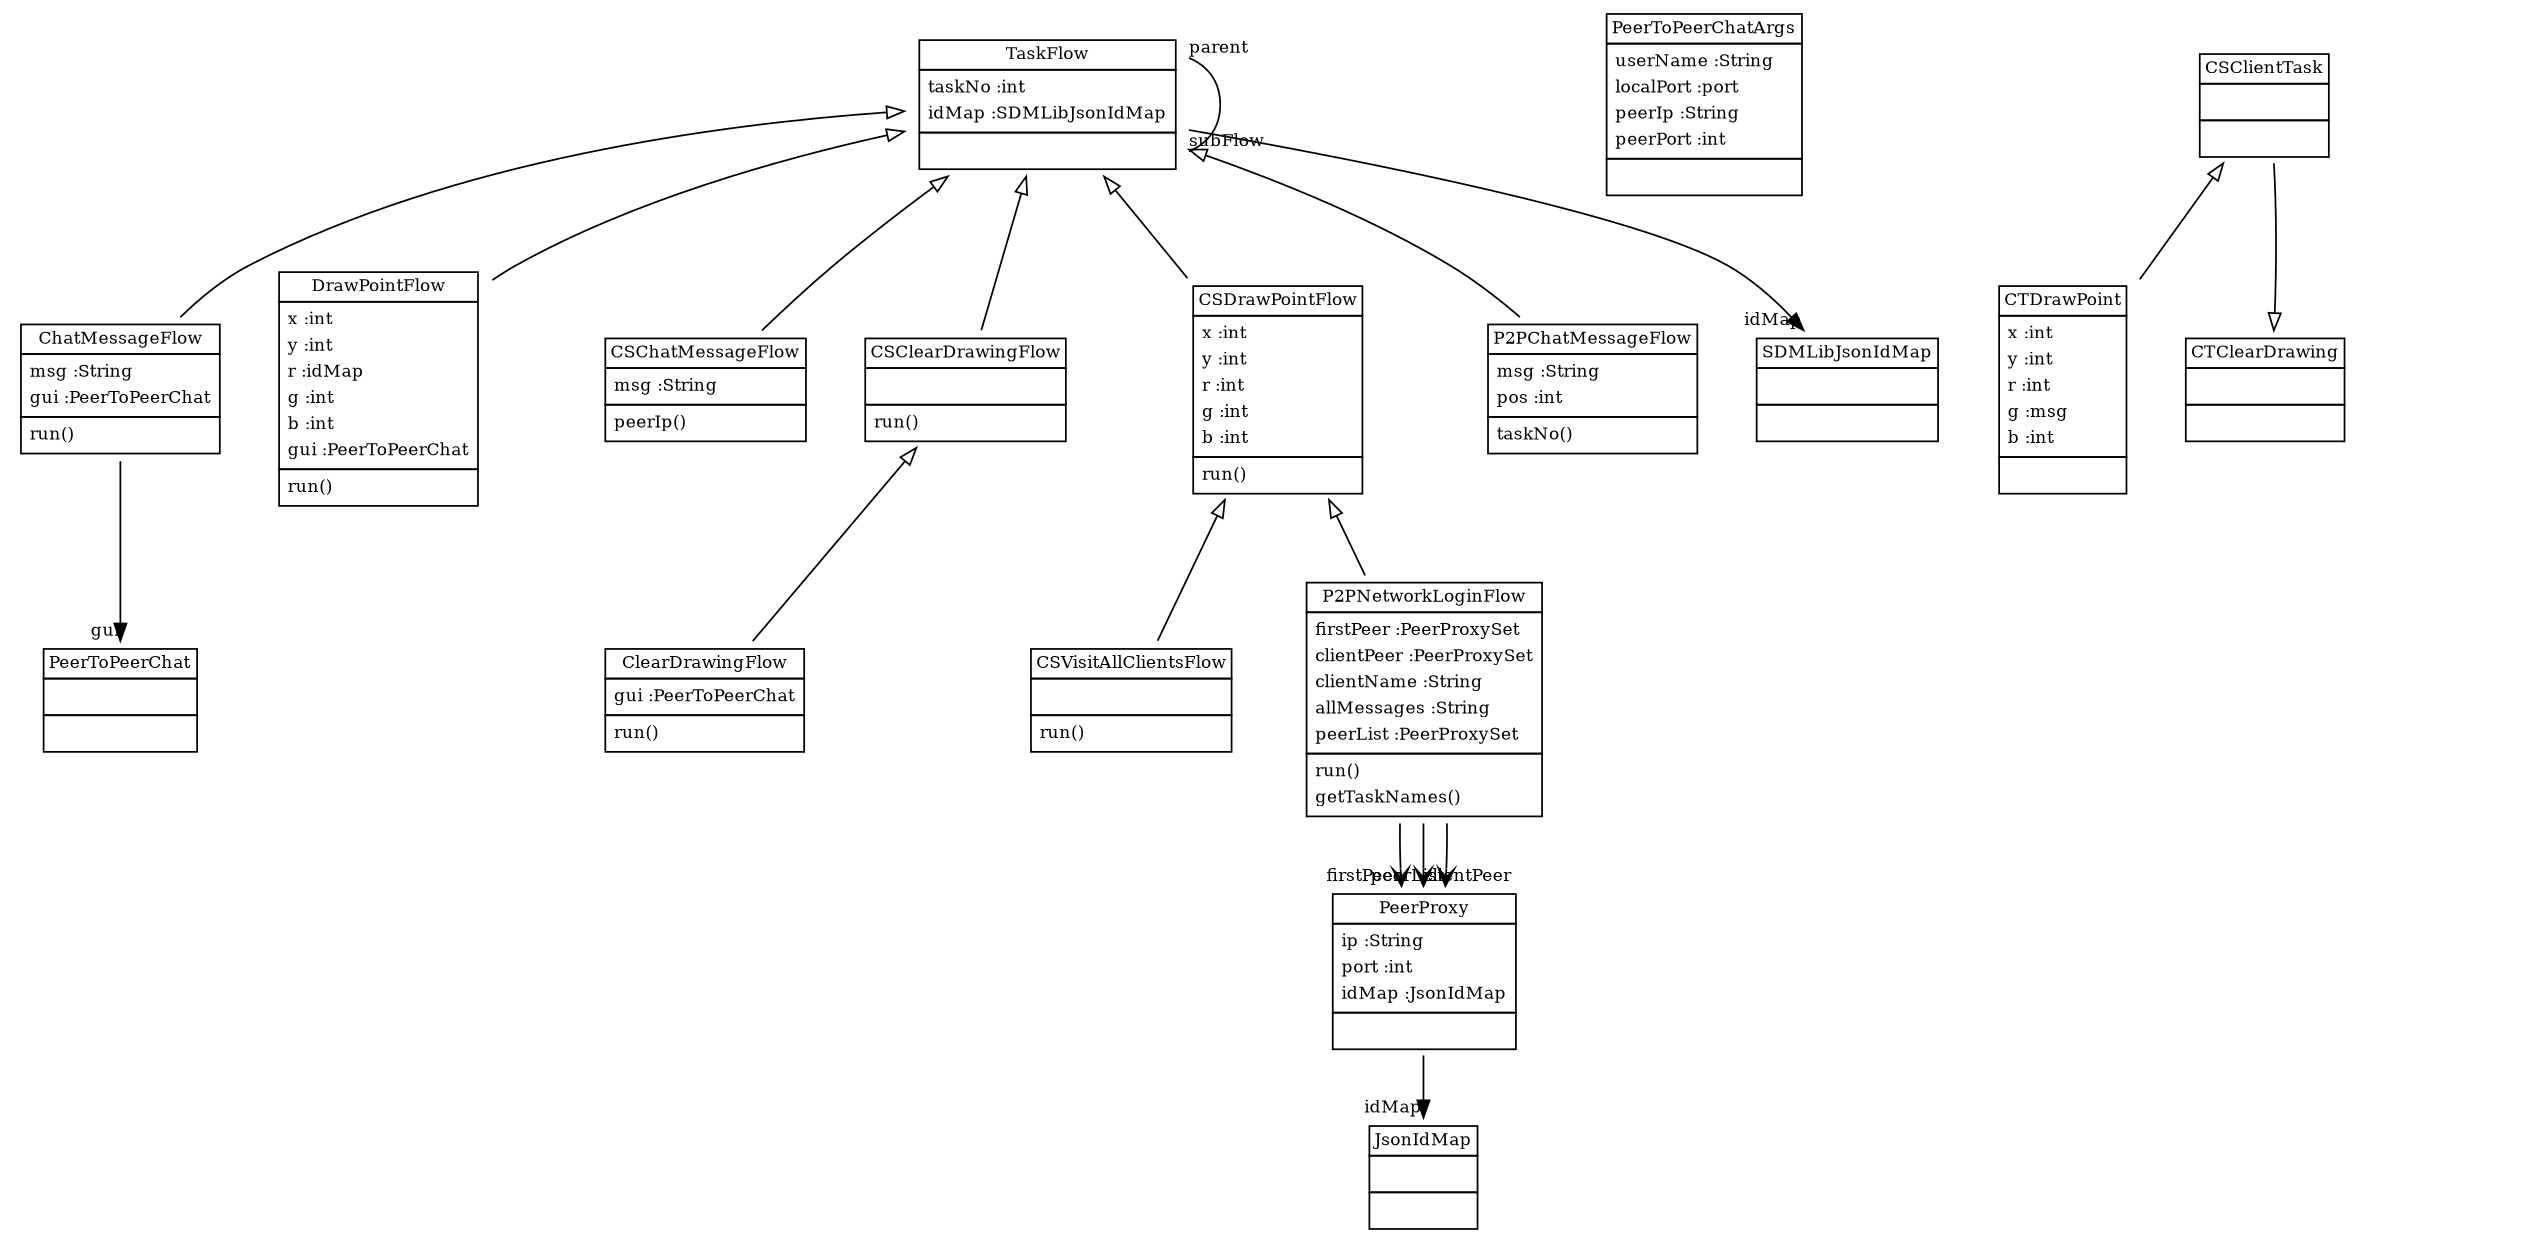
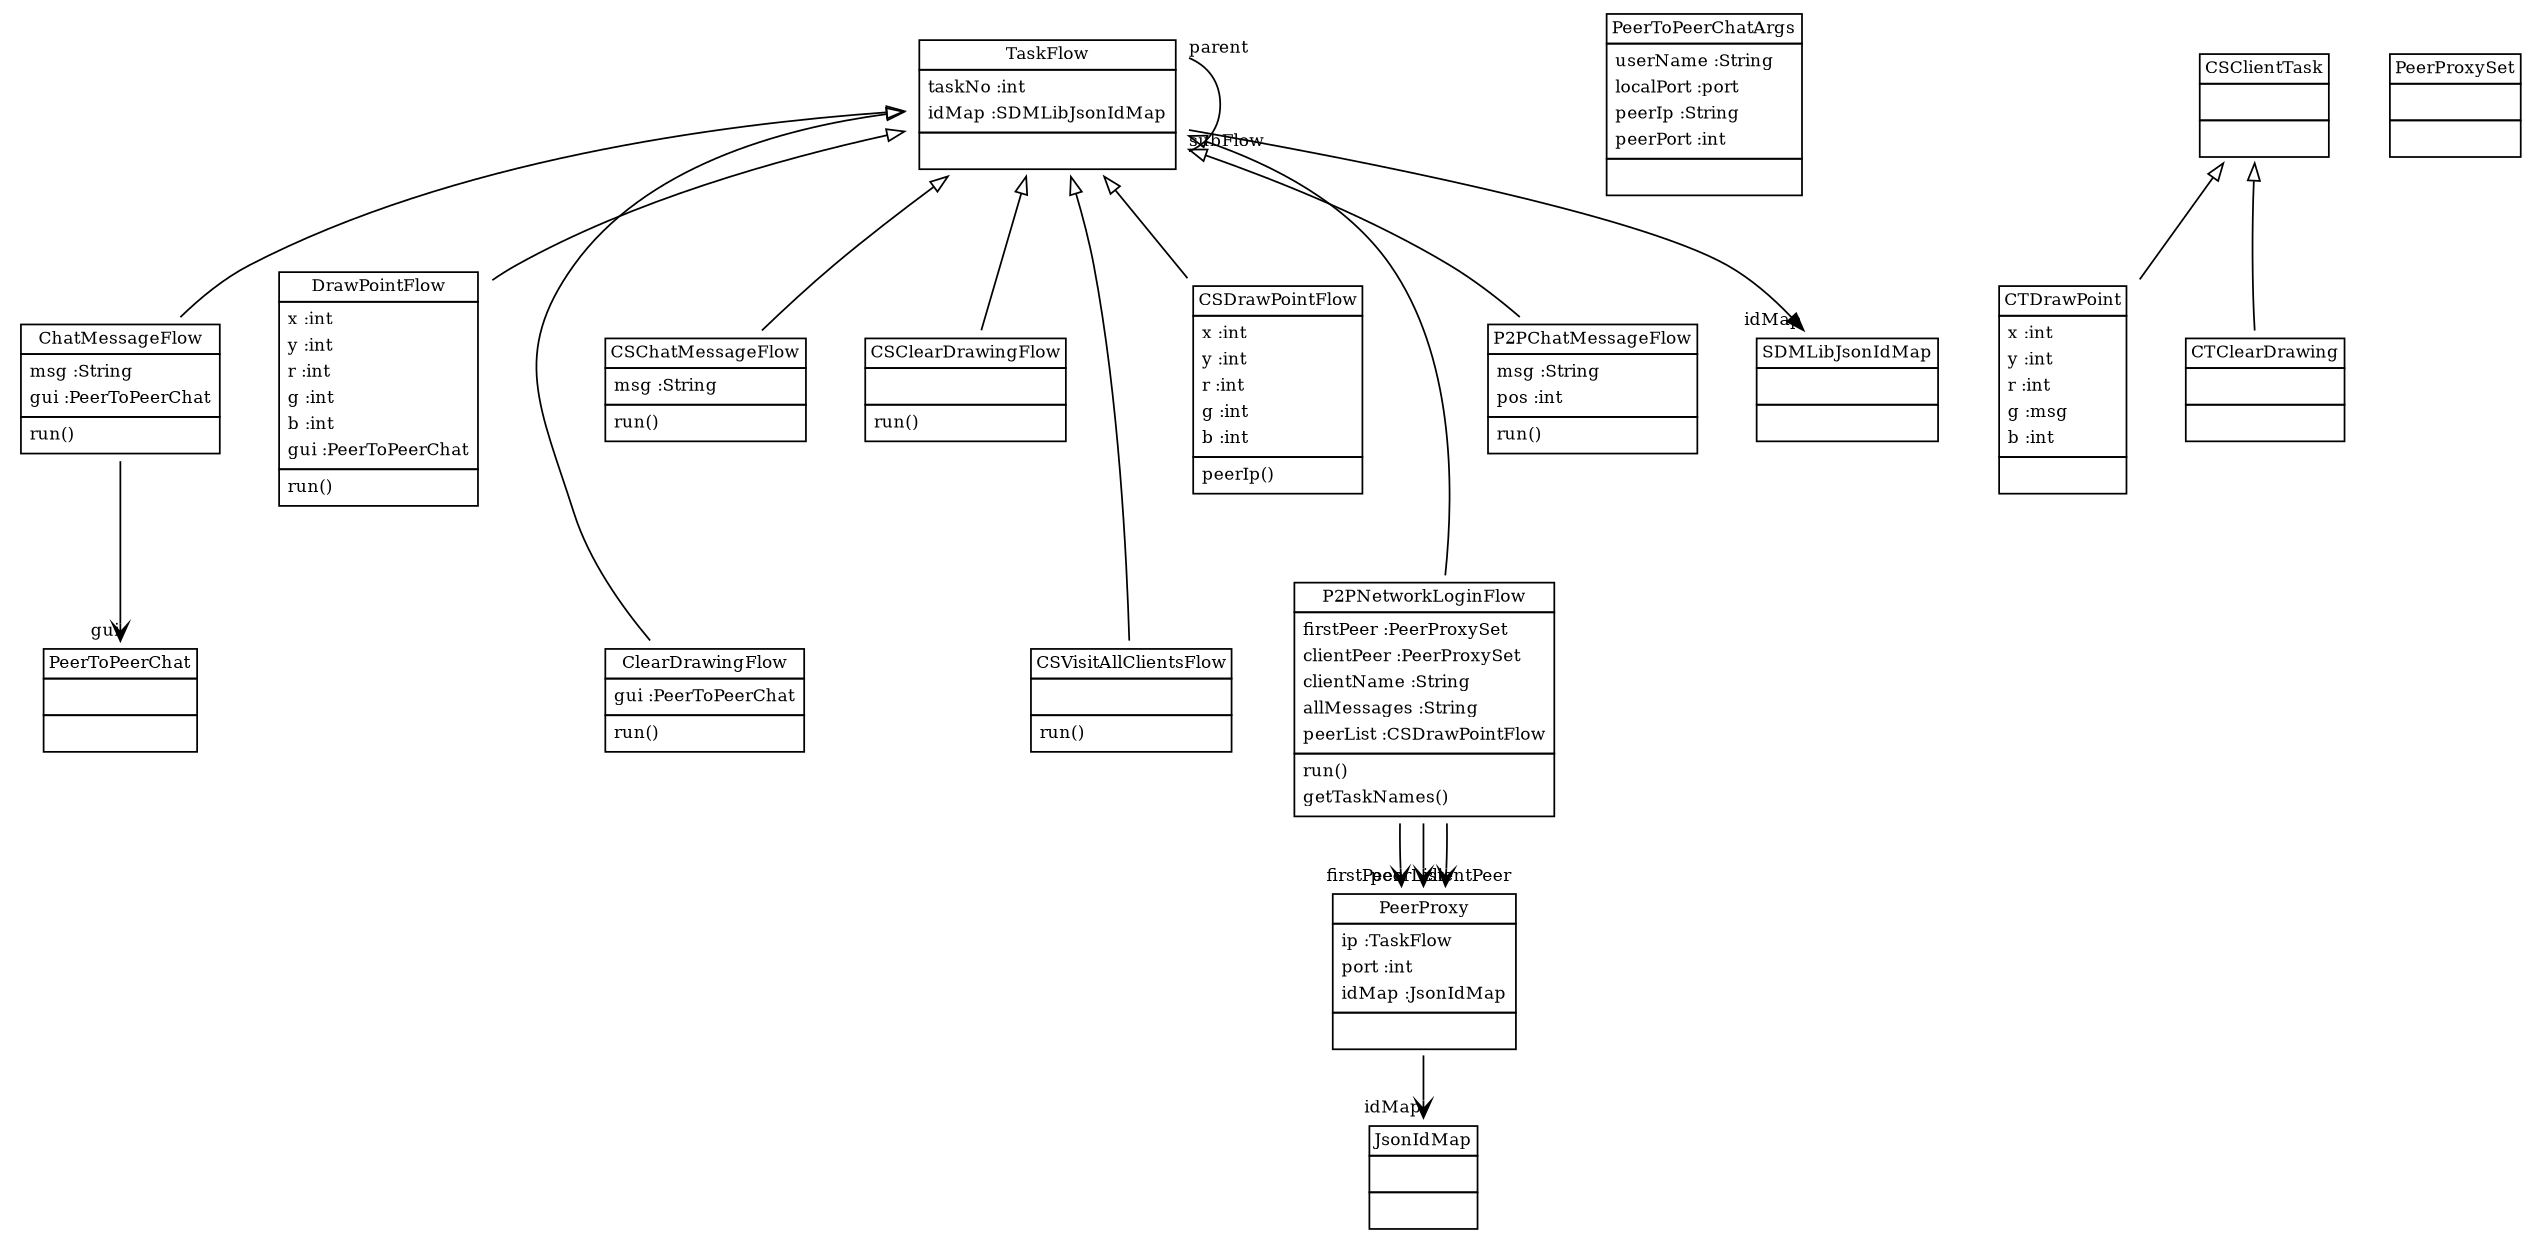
node "PeerProxySet": added
edge "CSClientTask" -> "CTClearDrawing": reversed
node "DrawPointFlow": text "r :idMap" -> "r :int"
node "CSChatMessageFlow": text "peerIp()" -> "run()"
node "P2PChatMessageFlow": text "taskNo()" -> "run()"
node "CSDrawPointFlow": text "run()" -> "peerIp()"
edge "ChatMessageFlow" -> "PeerToPeerChat": arrowhead normal -> vee
edge "P2PNetworkLoginFlow" -> "CSDrawPointFlow": now "P2PNetworkLoginFlow" -> "TaskFlow"
edge "ClearDrawingFlow" -> "CSClearDrawingFlow": now "ClearDrawingFlow" -> "TaskFlow"
edge "CSVisitAllClientsFlow" -> "CSDrawPointFlow": now "CSVisitAllClientsFlow" -> "TaskFlow"
node "P2PNetworkLoginFlow": text "peerList :PeerProxySet" -> "peerList :CSDrawPointFlow"
node "PeerProxy": text "ip :String" -> "ip :TaskFlow"
edge "PeerProxy" -> "JsonIdMap": arrowhead normal -> vee
